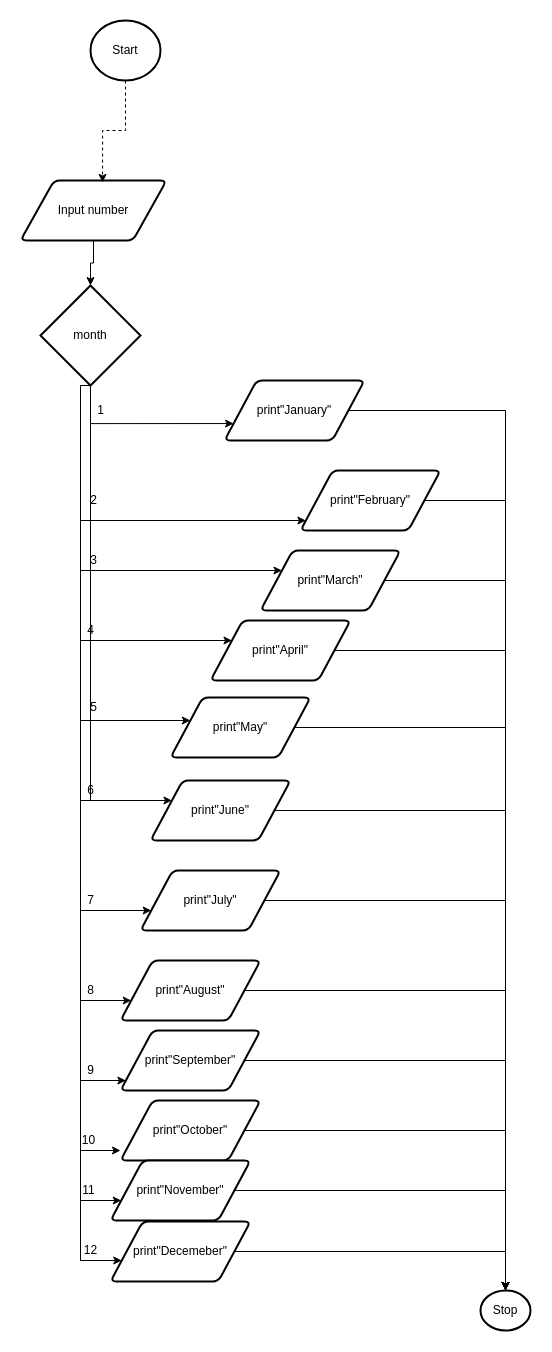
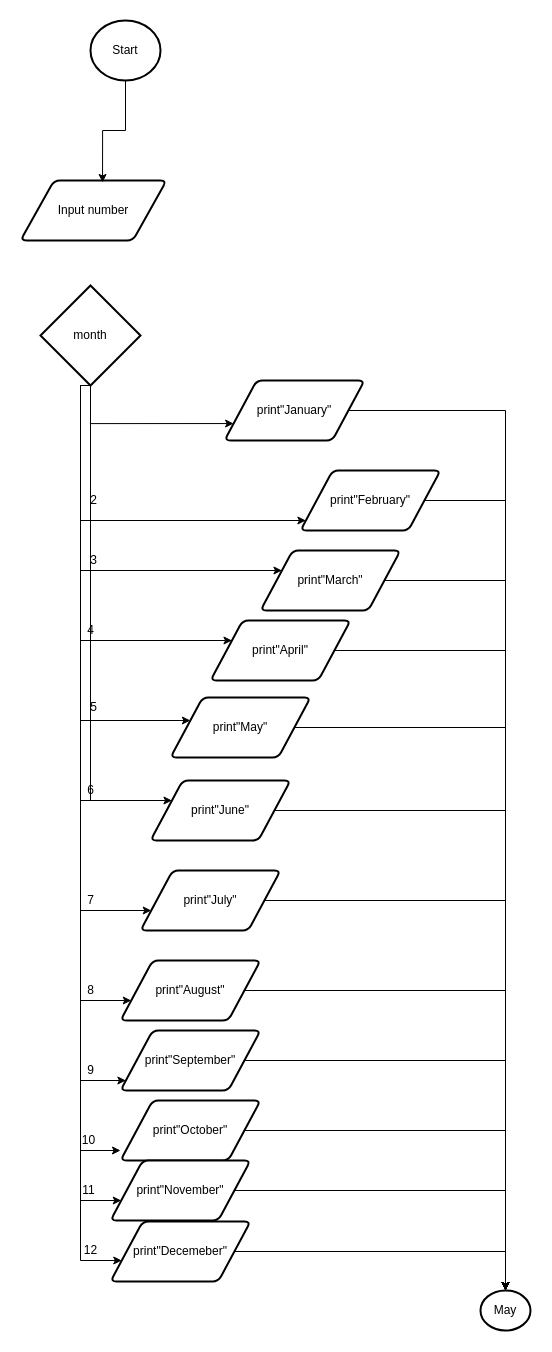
edge "Start" -> "Input number": style dashed -> solid
edge "Input number" -> "month": removed
node "1": removed
node "Stop": label "Stop" -> "May"
